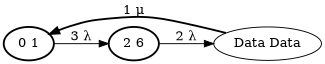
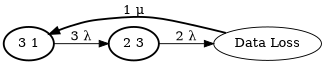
node "0 1": label "0 1" -> "3 1"
node "2 6": label "2 6" -> "2 3"
node "Data Data": label "Data Data" -> "Data Loss"
